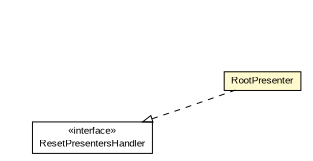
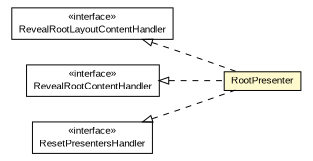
node "RevealRootLayoutContentHandler": added
node "RevealRootContentHandler": added
